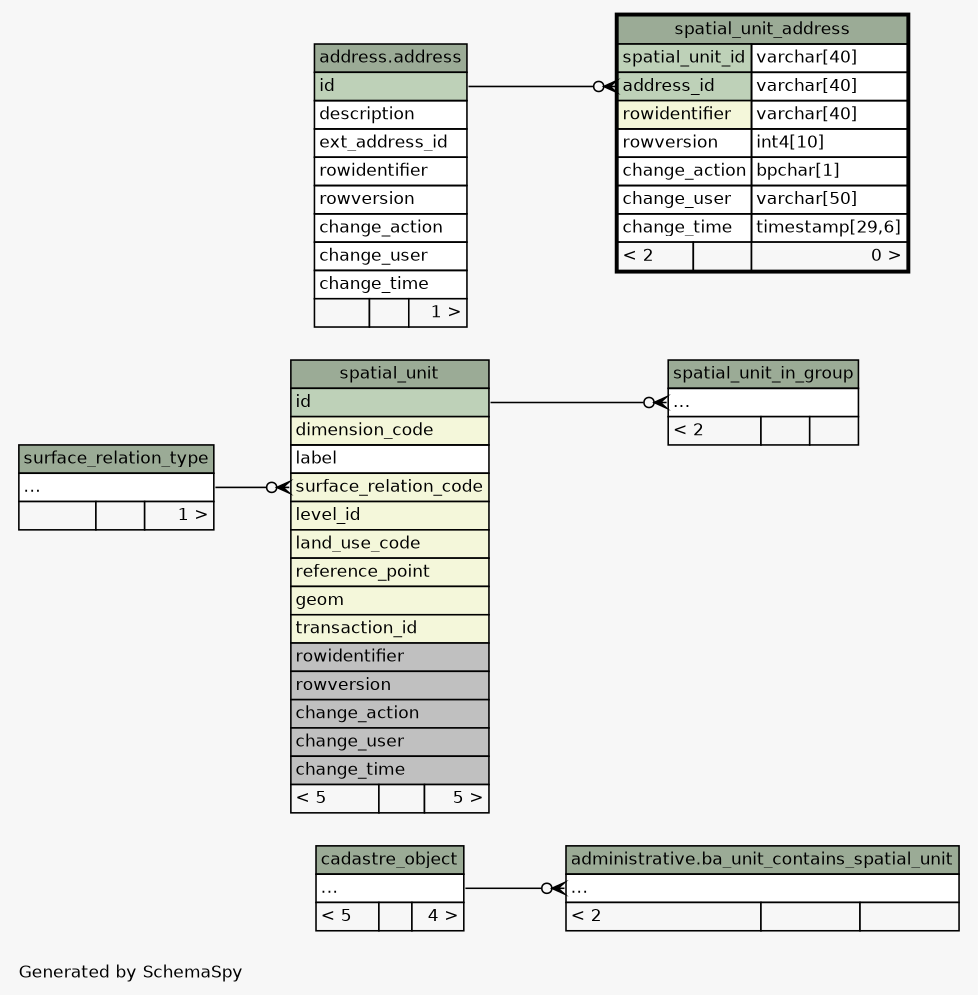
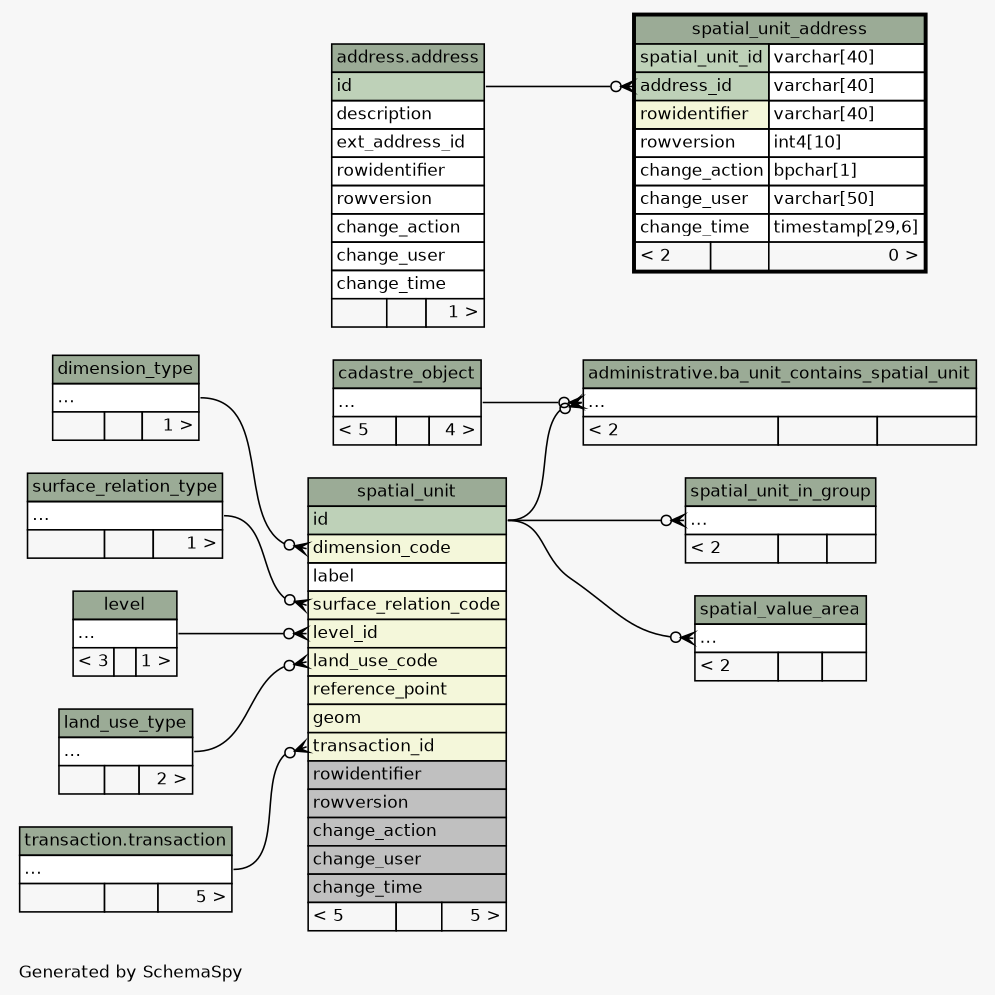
node "dimension_type": added
edge "spatial_unit" -> "administrative.ba_unit_contains_spatial_unit": added
node "level": added
node "spatial_value_area": added
node "land_use_type": added
node "transaction.transaction": added
